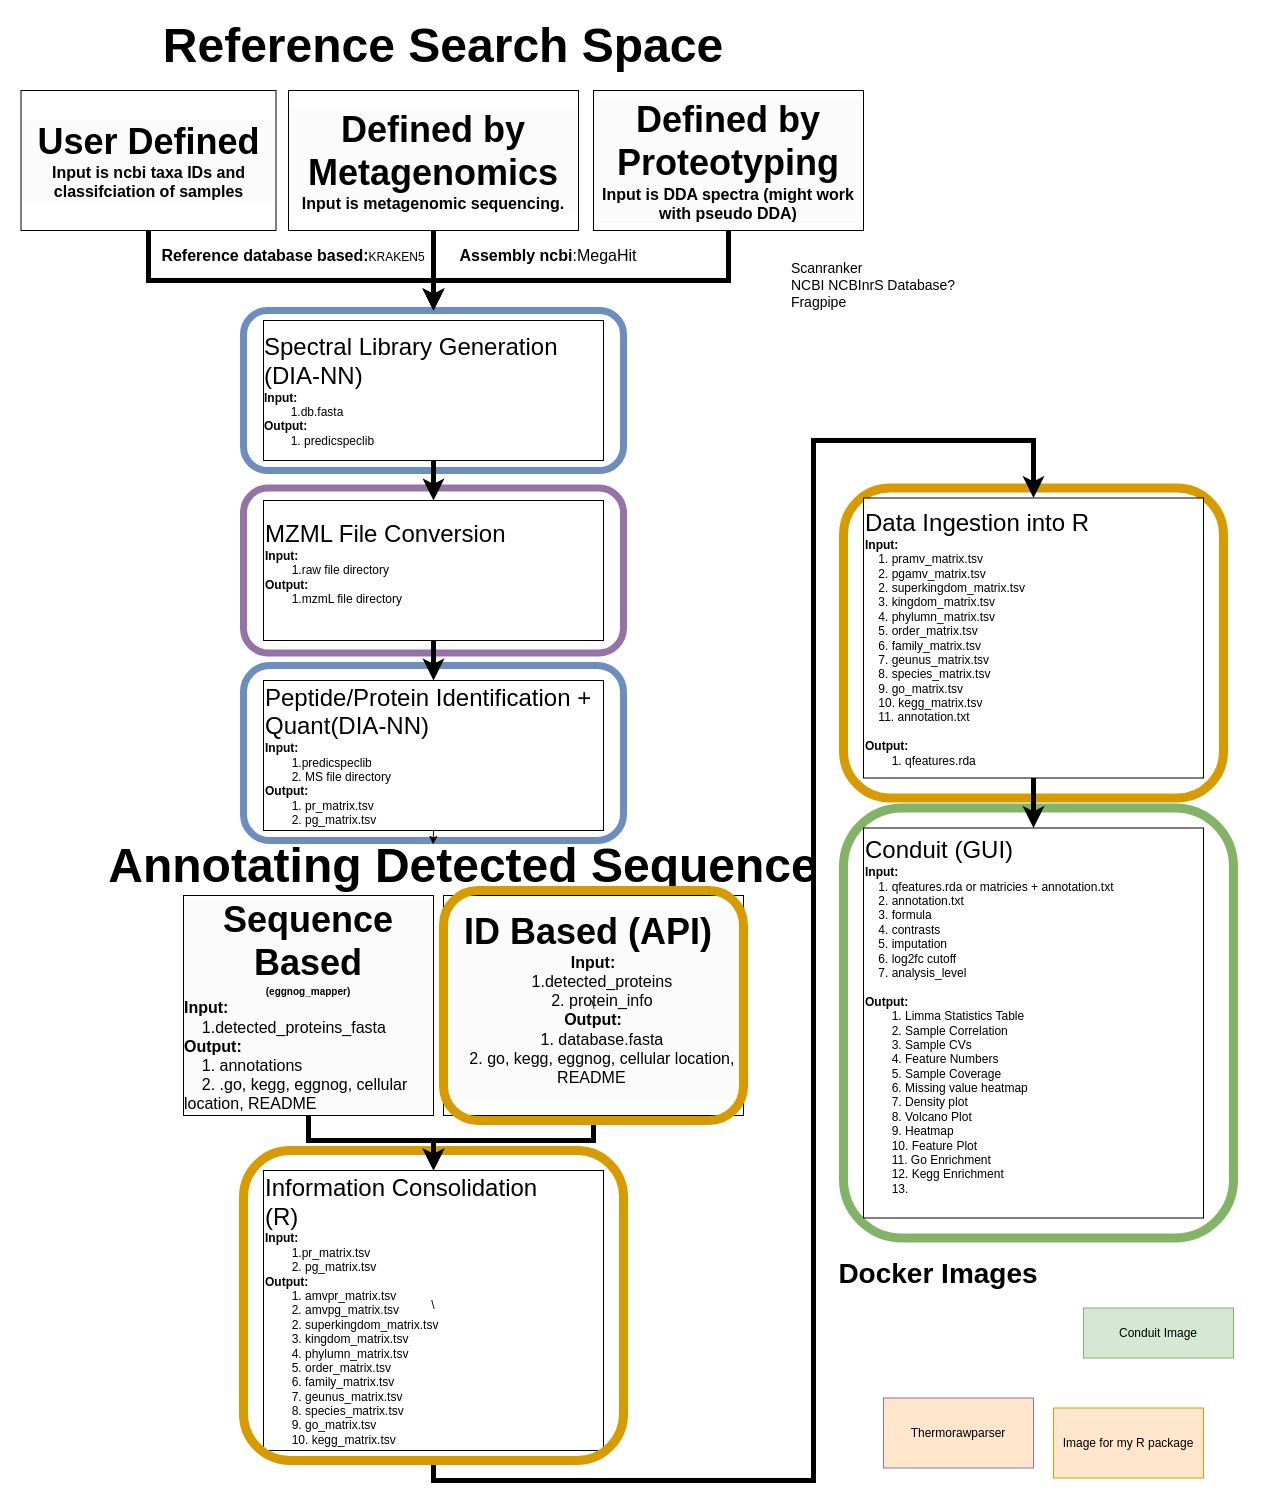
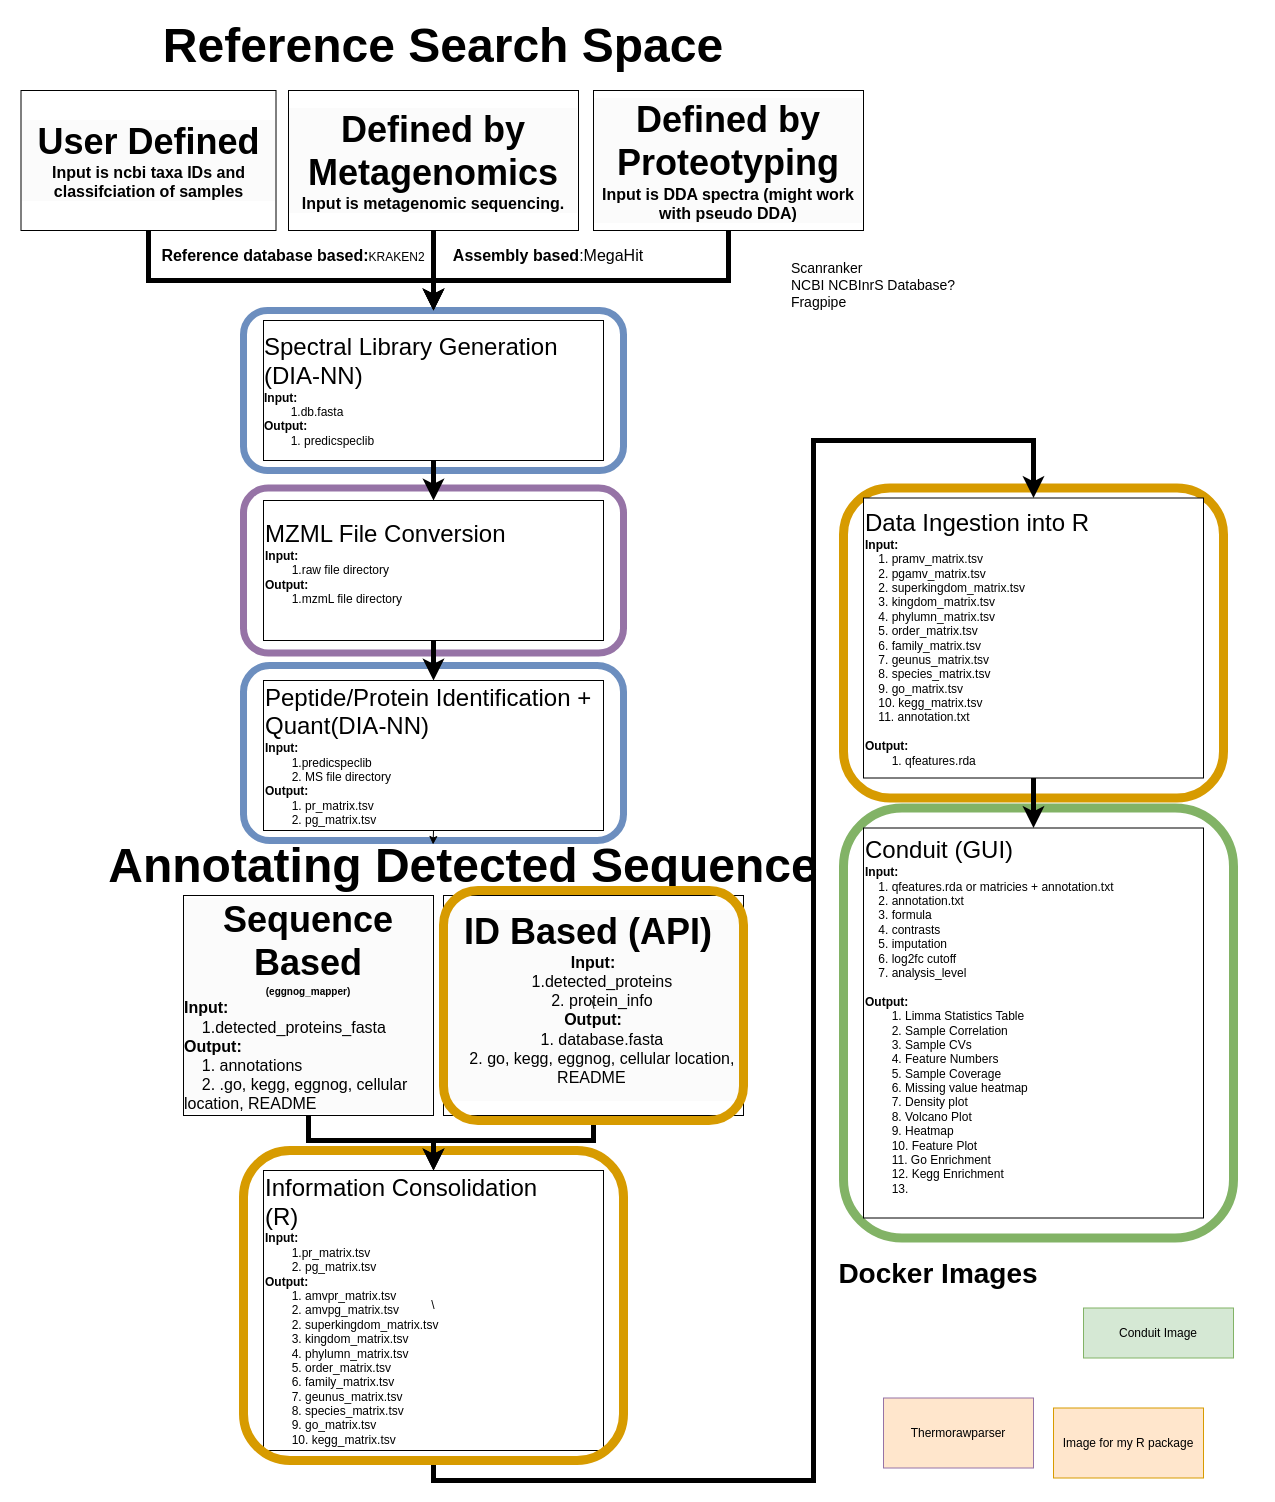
node "Reference database based:KRAKEN5": label "Reference database based:KRAKEN5" -> "Reference database based:KRAKEN2"
node "Assembly ncbi:MegaHit": label "Assembly ncbi:MegaHit" -> "Assembly based:MegaHit"
